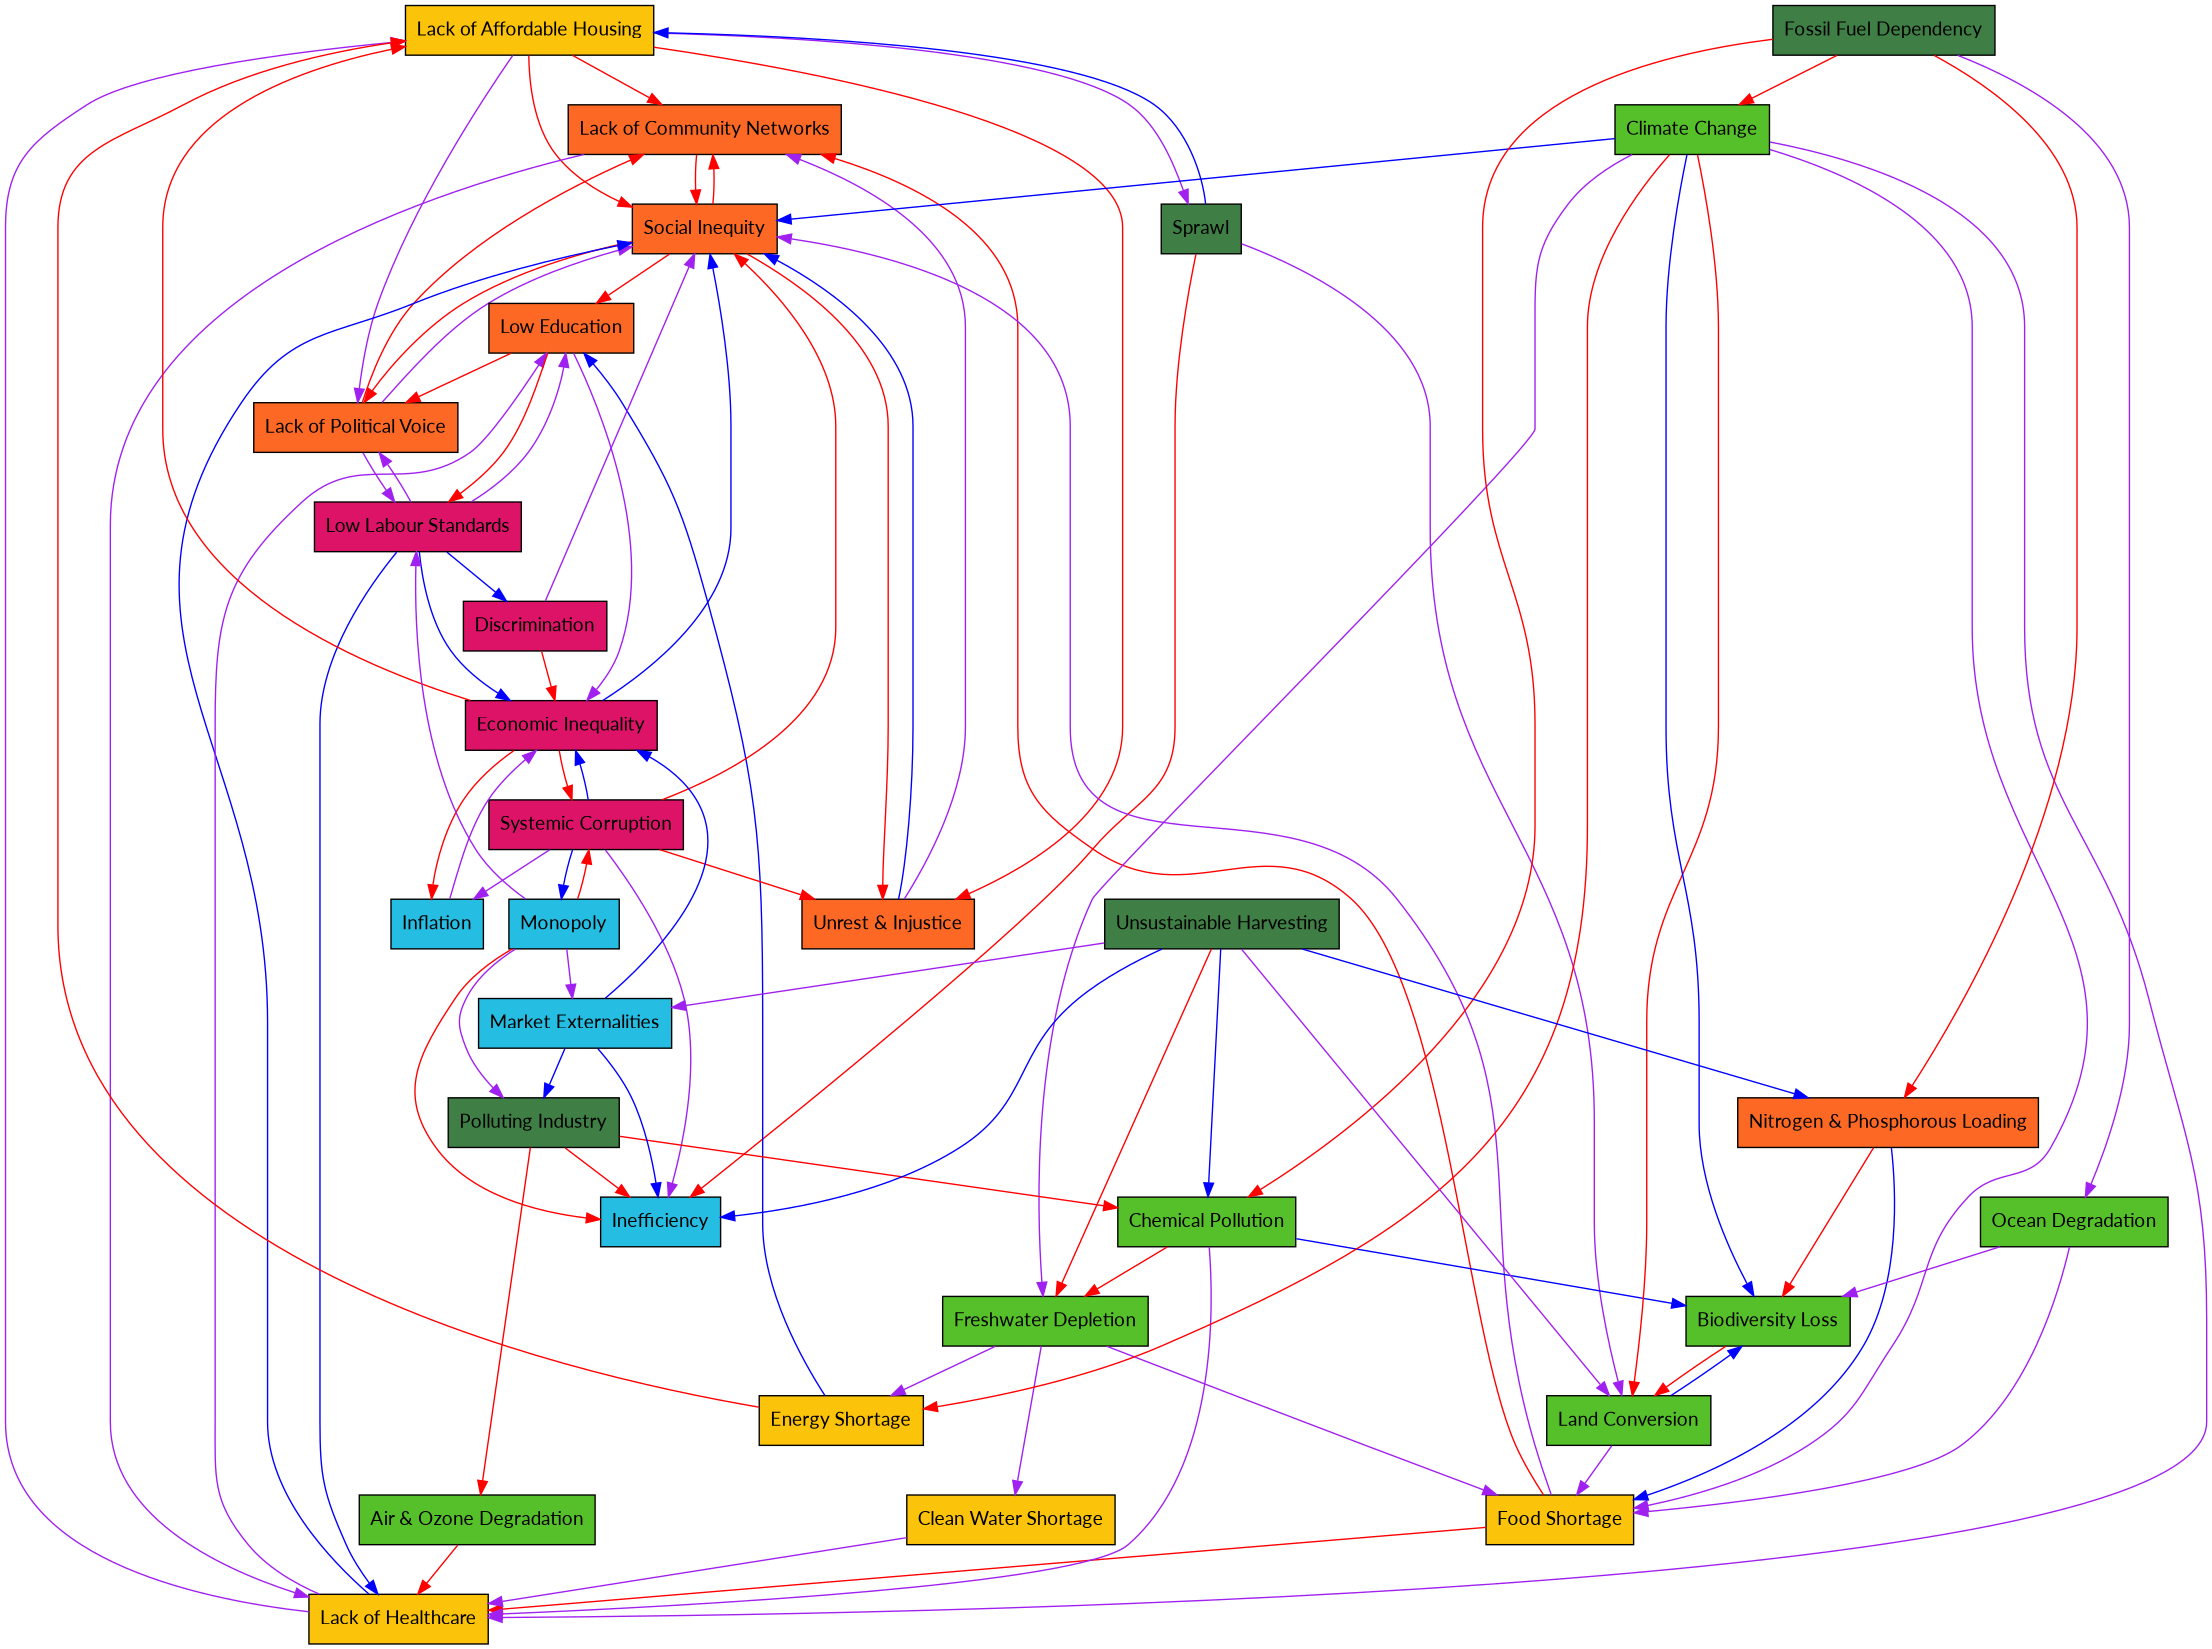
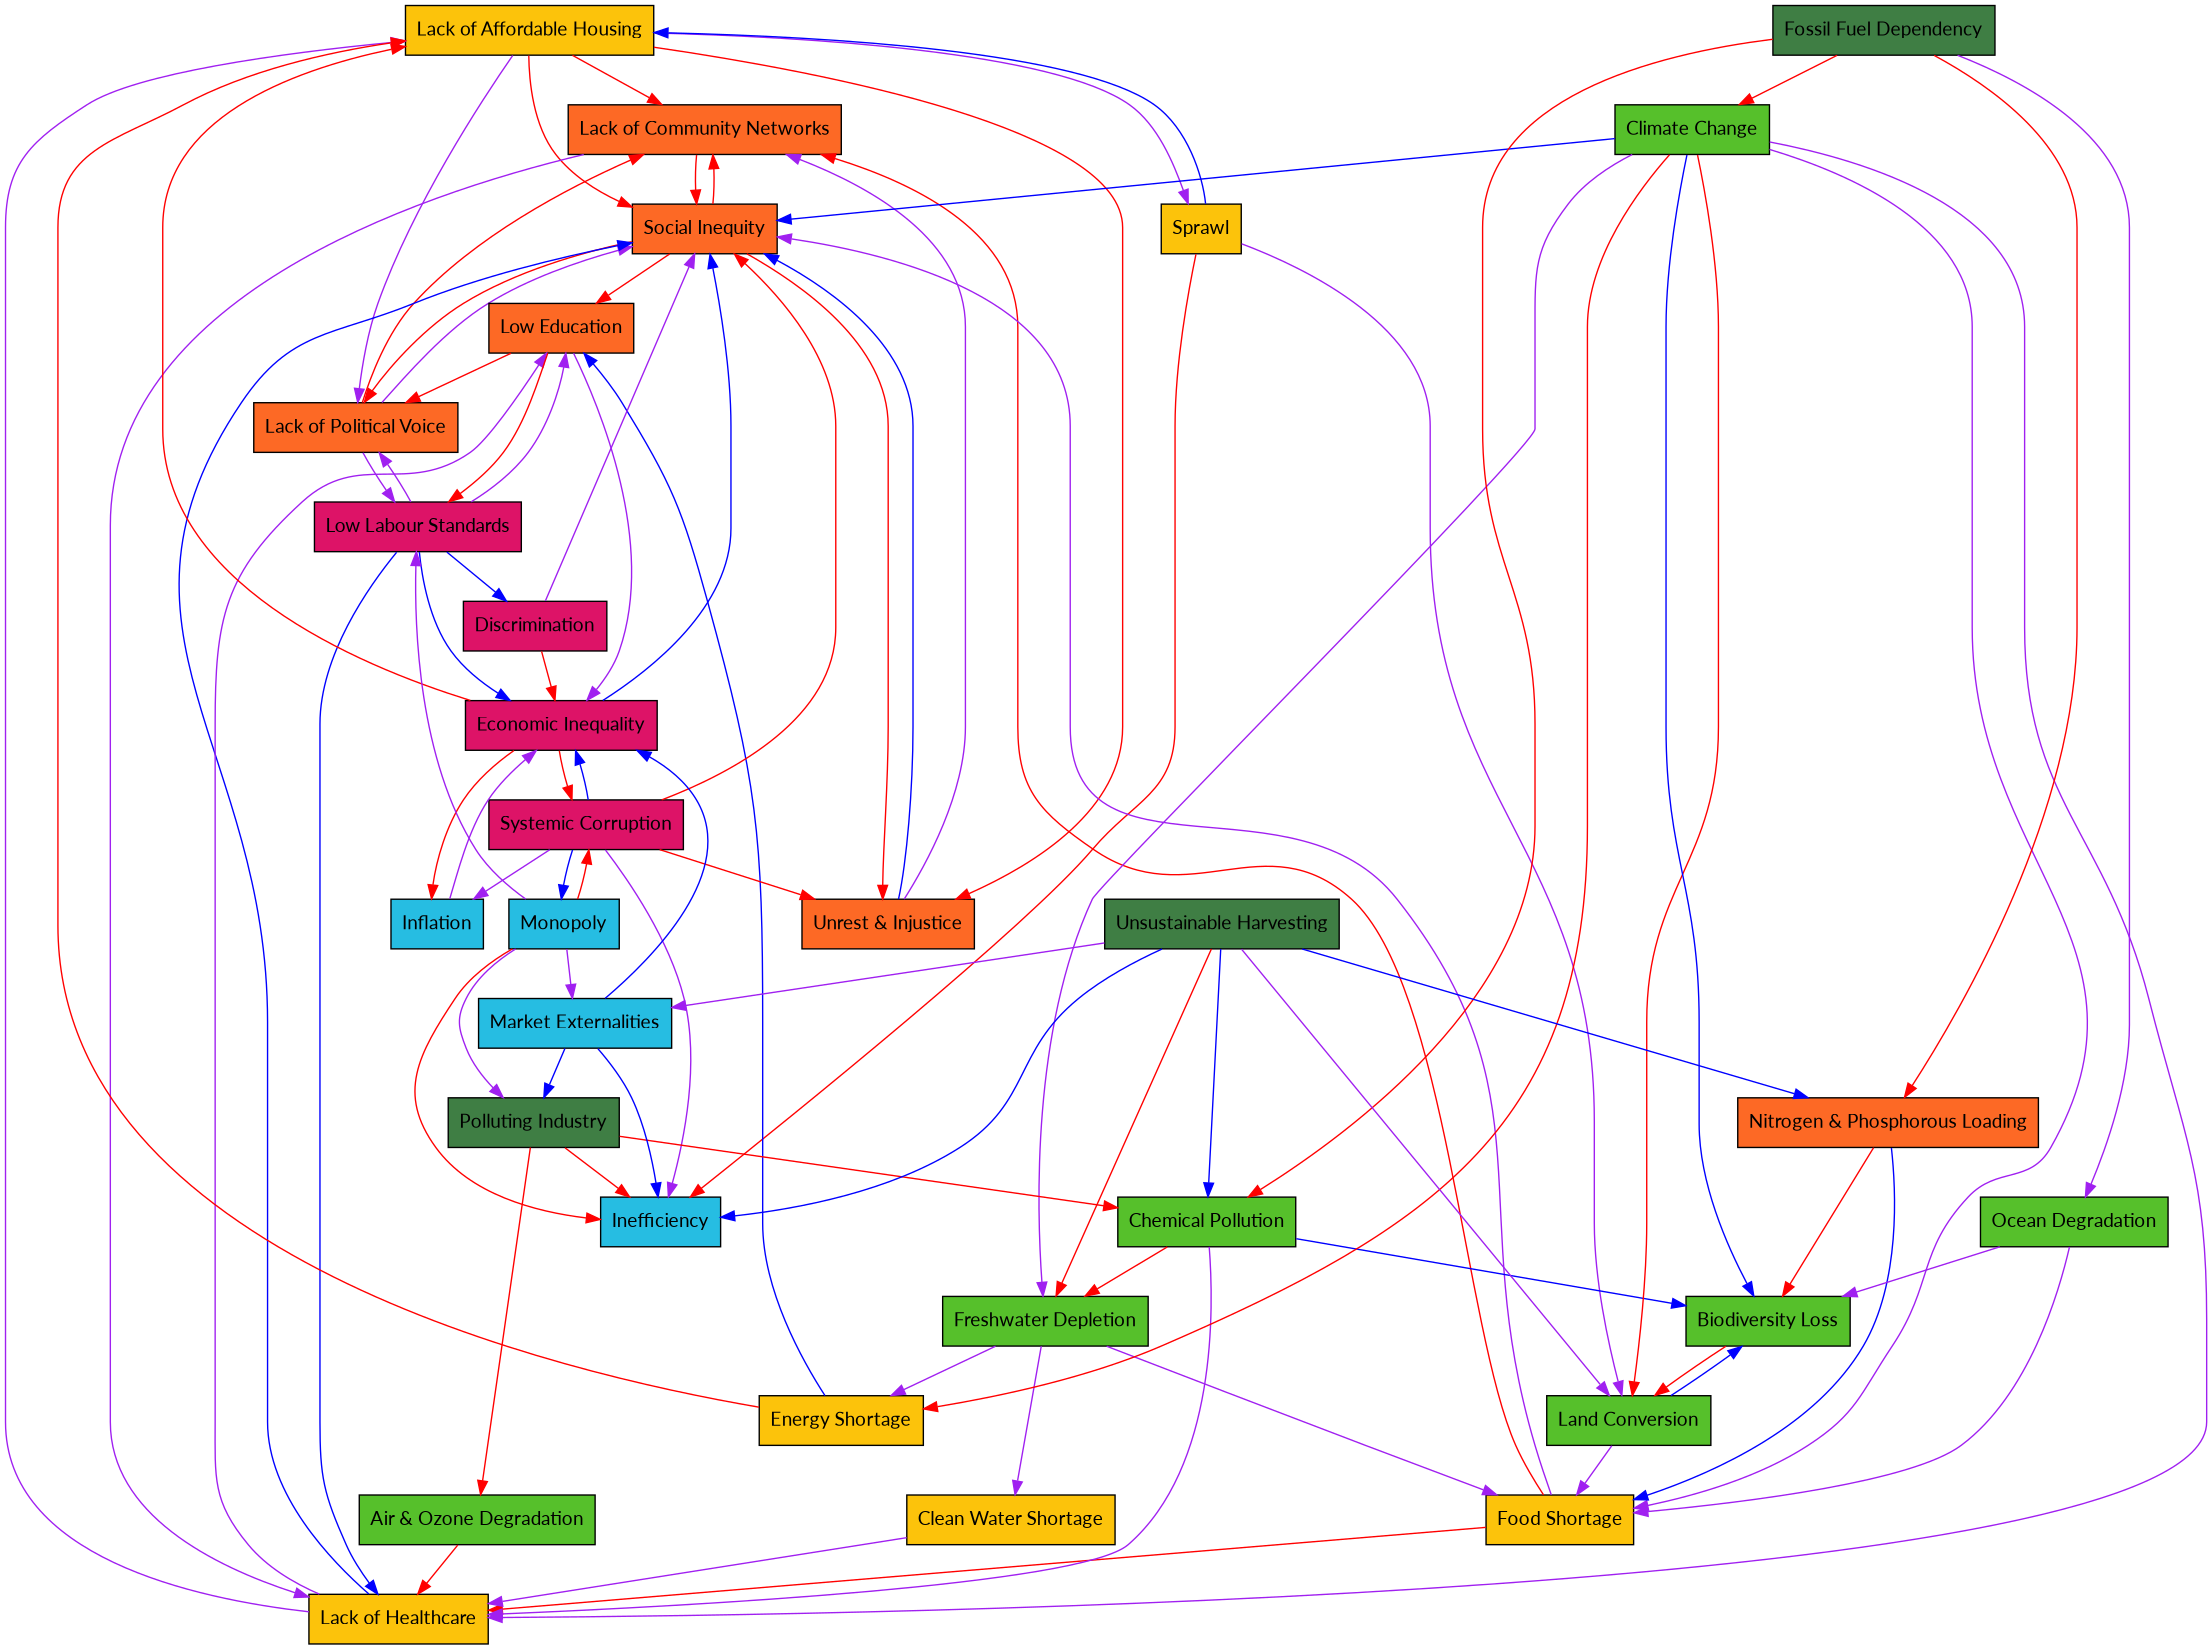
node "Sprawl": fillcolor #3f7e44 -> #fcc30b
